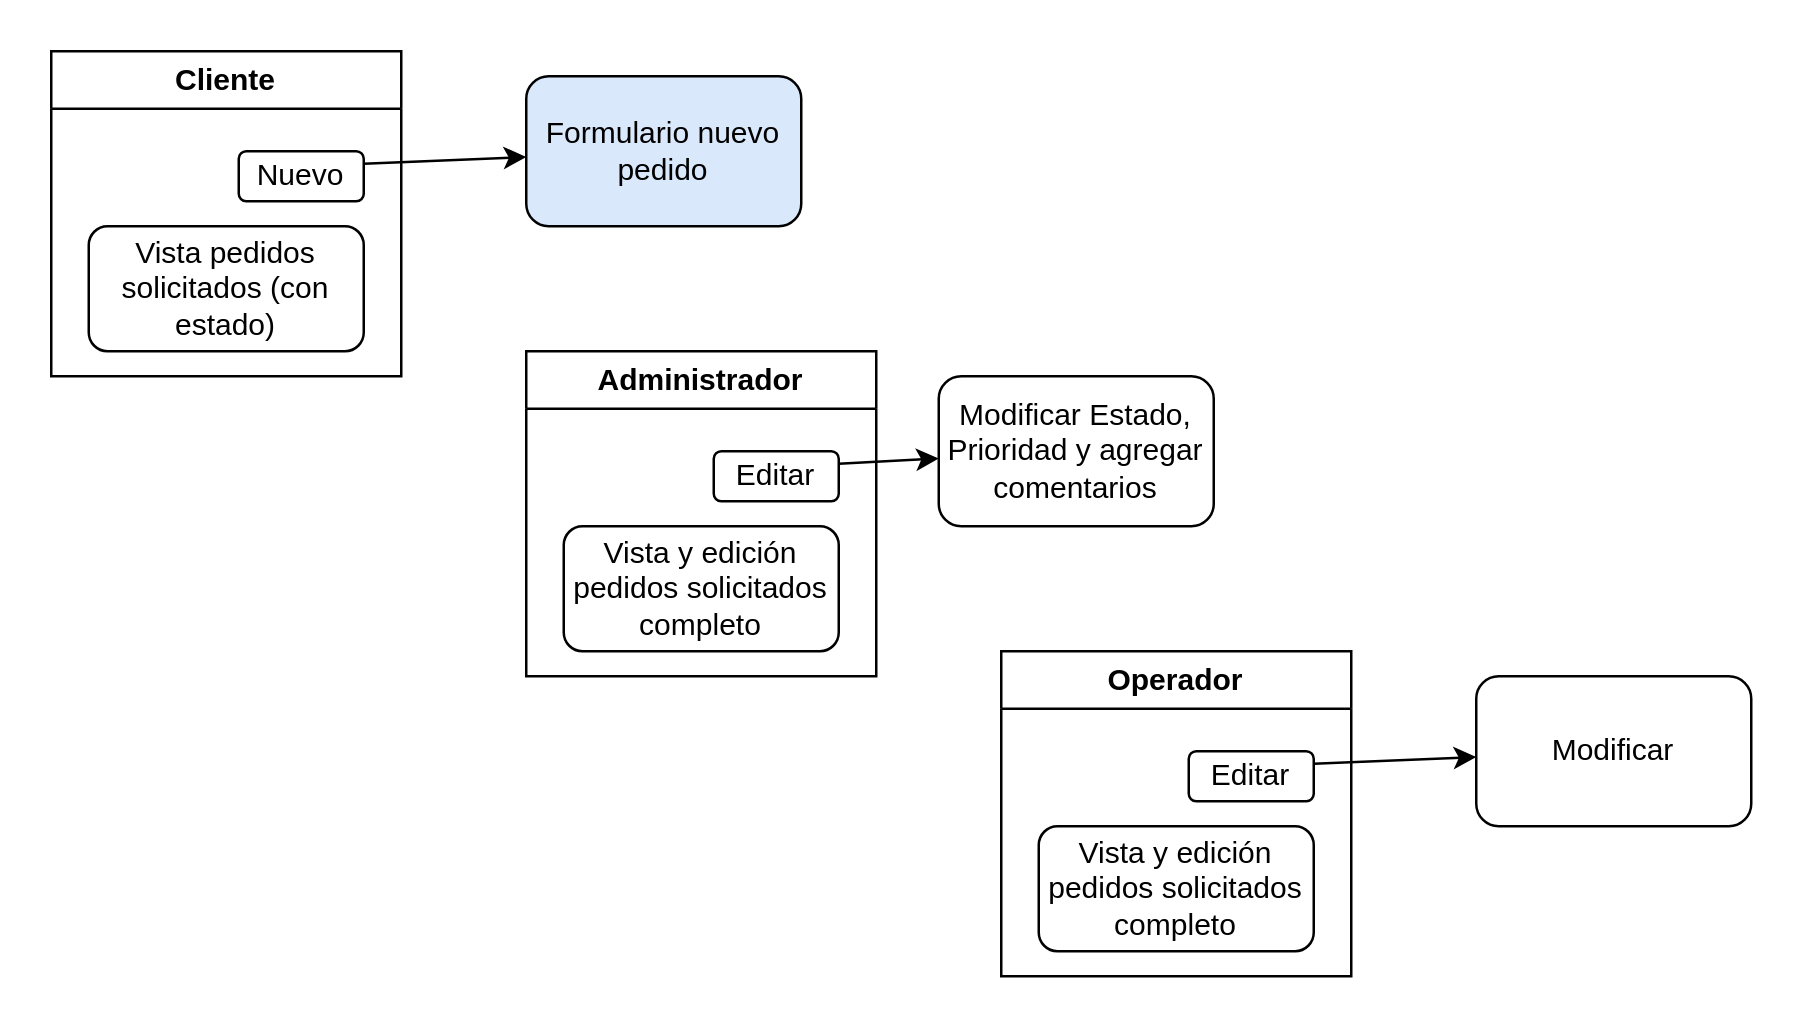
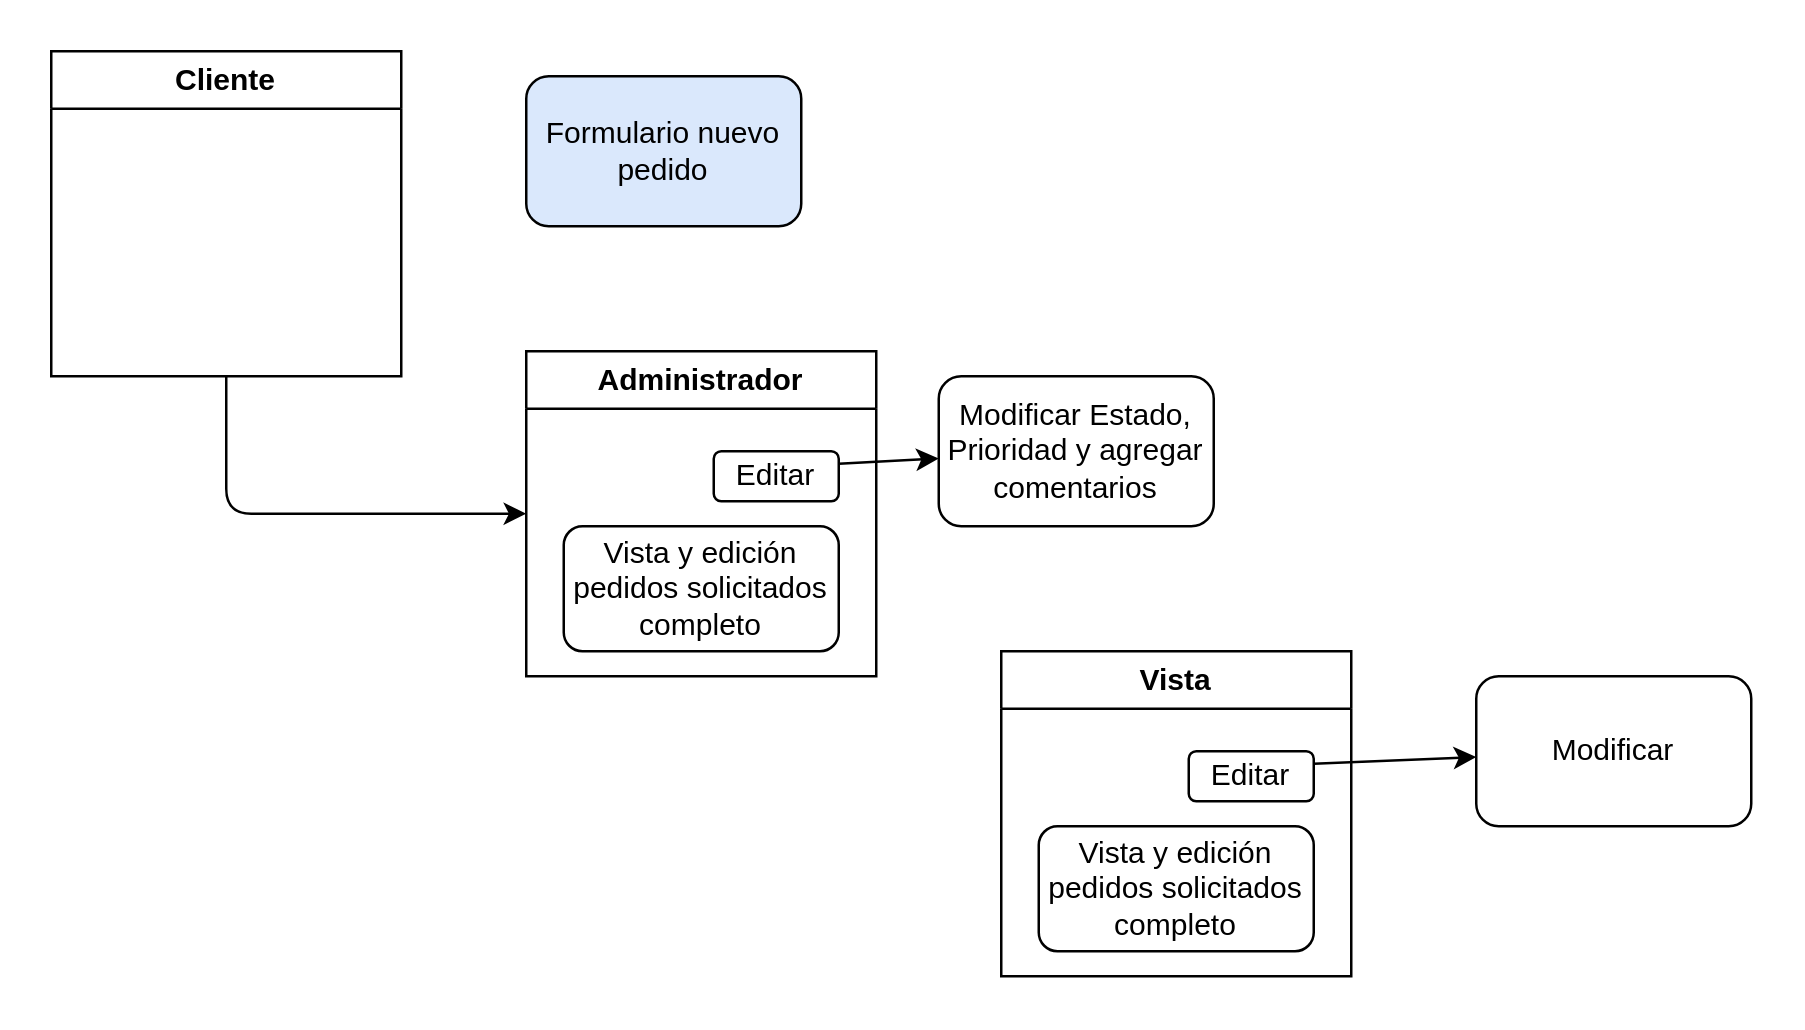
edge "Nuevo" -> "Formulario nuevo pedido": removed
node "Nuevo": removed
node "Vista pedidos solicitados (con estado)": removed
edge "Cliente" -> "Administrador": added
node "Operador": label "Operador" -> "Vista"
